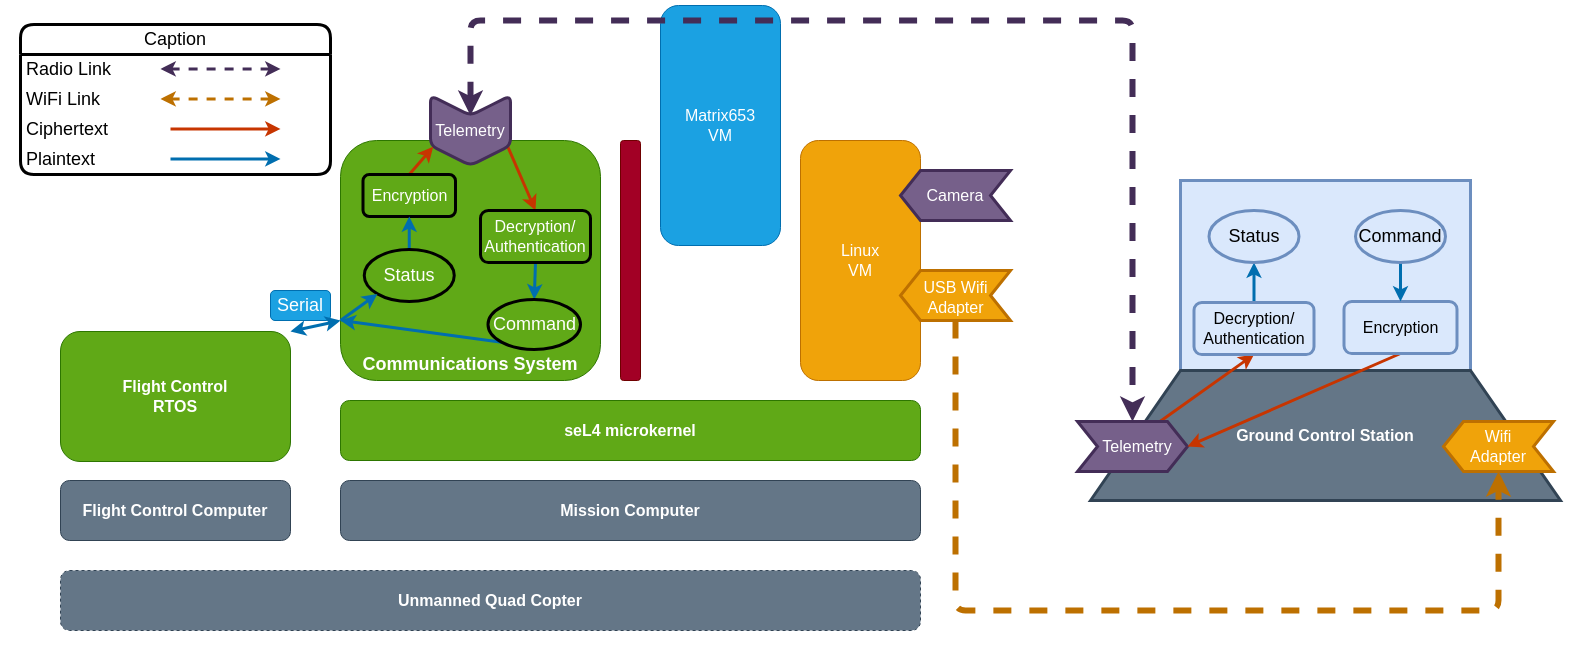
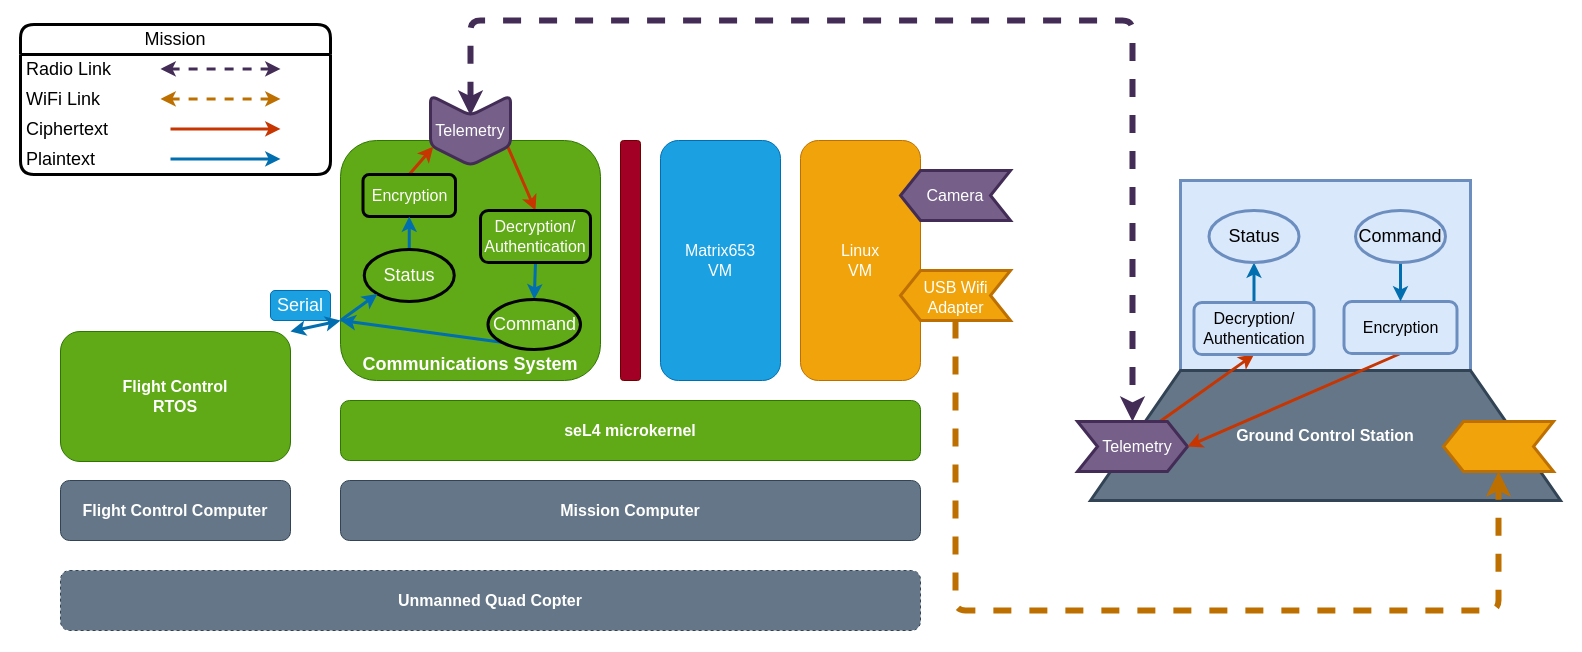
node "Caption": label "Caption" -> "Mission"
node "Matrix653 VM": moved (721, 126) -> (721, 261)
node "WifiAdapter": removed
